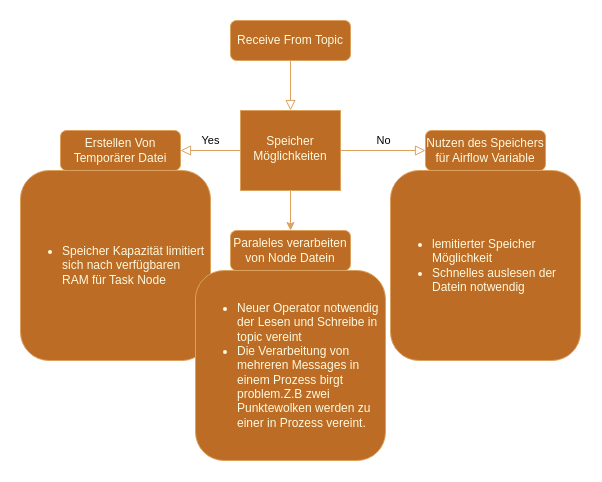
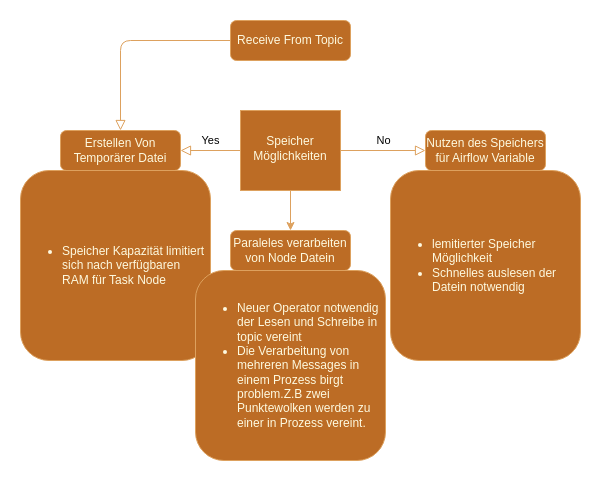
edge "Receive From Topic" -> "Speicher Möglichkeiten": now "Receive From Topic" -> "Erstellen Von Temporärer Datei"
